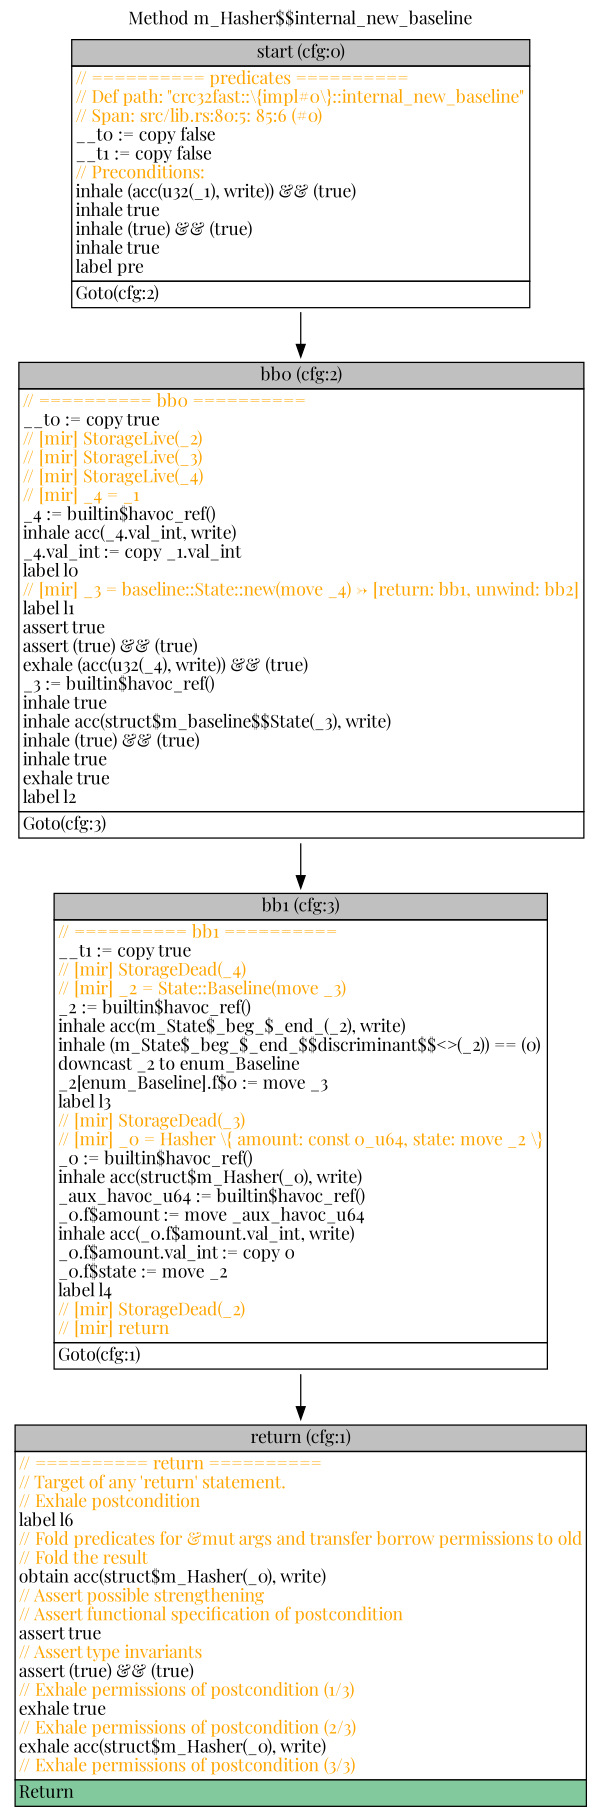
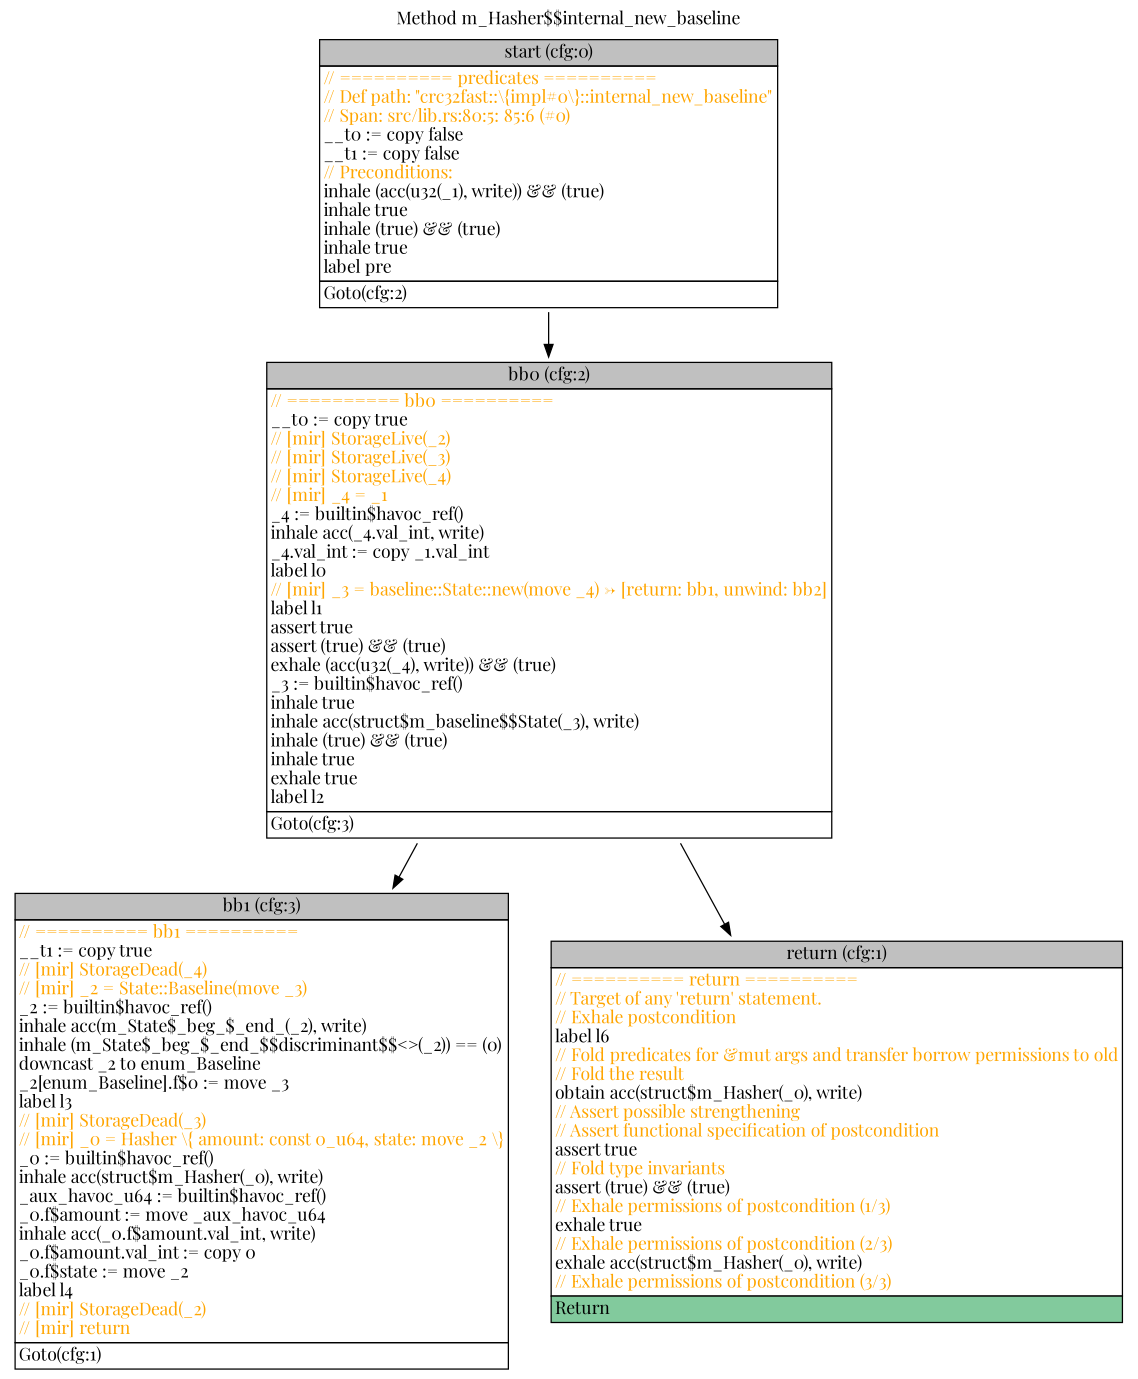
edge "bb1 (cfg:3)" -> "return (cfg:1)": now "bb0 (cfg:2)" -> "return (cfg:1)"
node "return (cfg:1)": text "// Assert type invariants" -> "// Fold type invariants"
